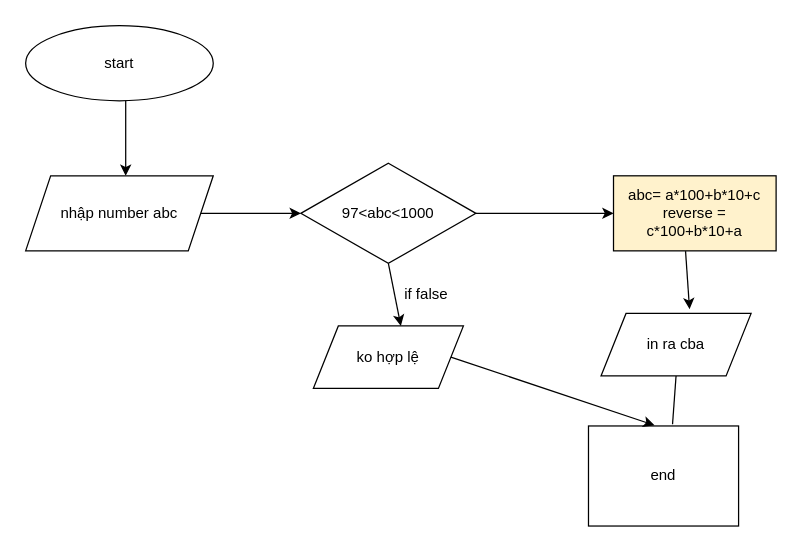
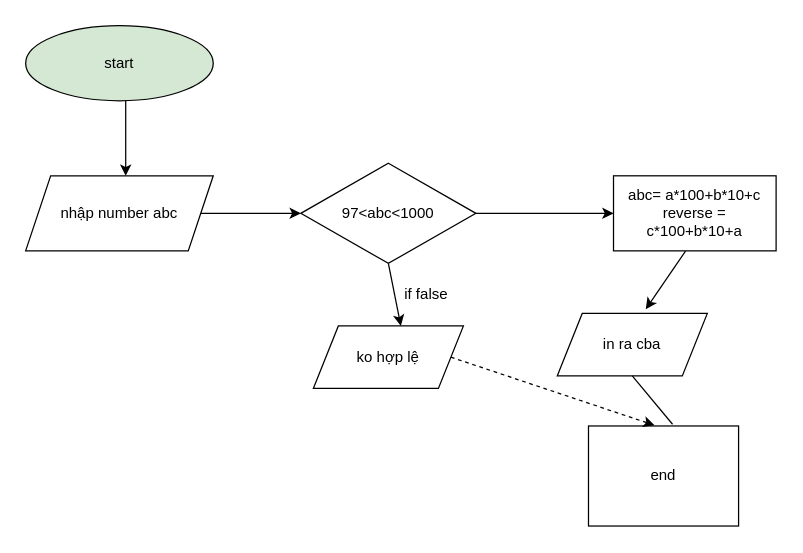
node "start": fillcolor #ffffff -> #d5e8d4
node "abc= a*100+b*10+c reverse = c*100+b*10+a": fillcolor #fff2cc -> #ffffff
node "in ra cba": moved (676, 344) -> (632, 344)
edge "ko hợp lệ" -> "end": style solid -> dashed
